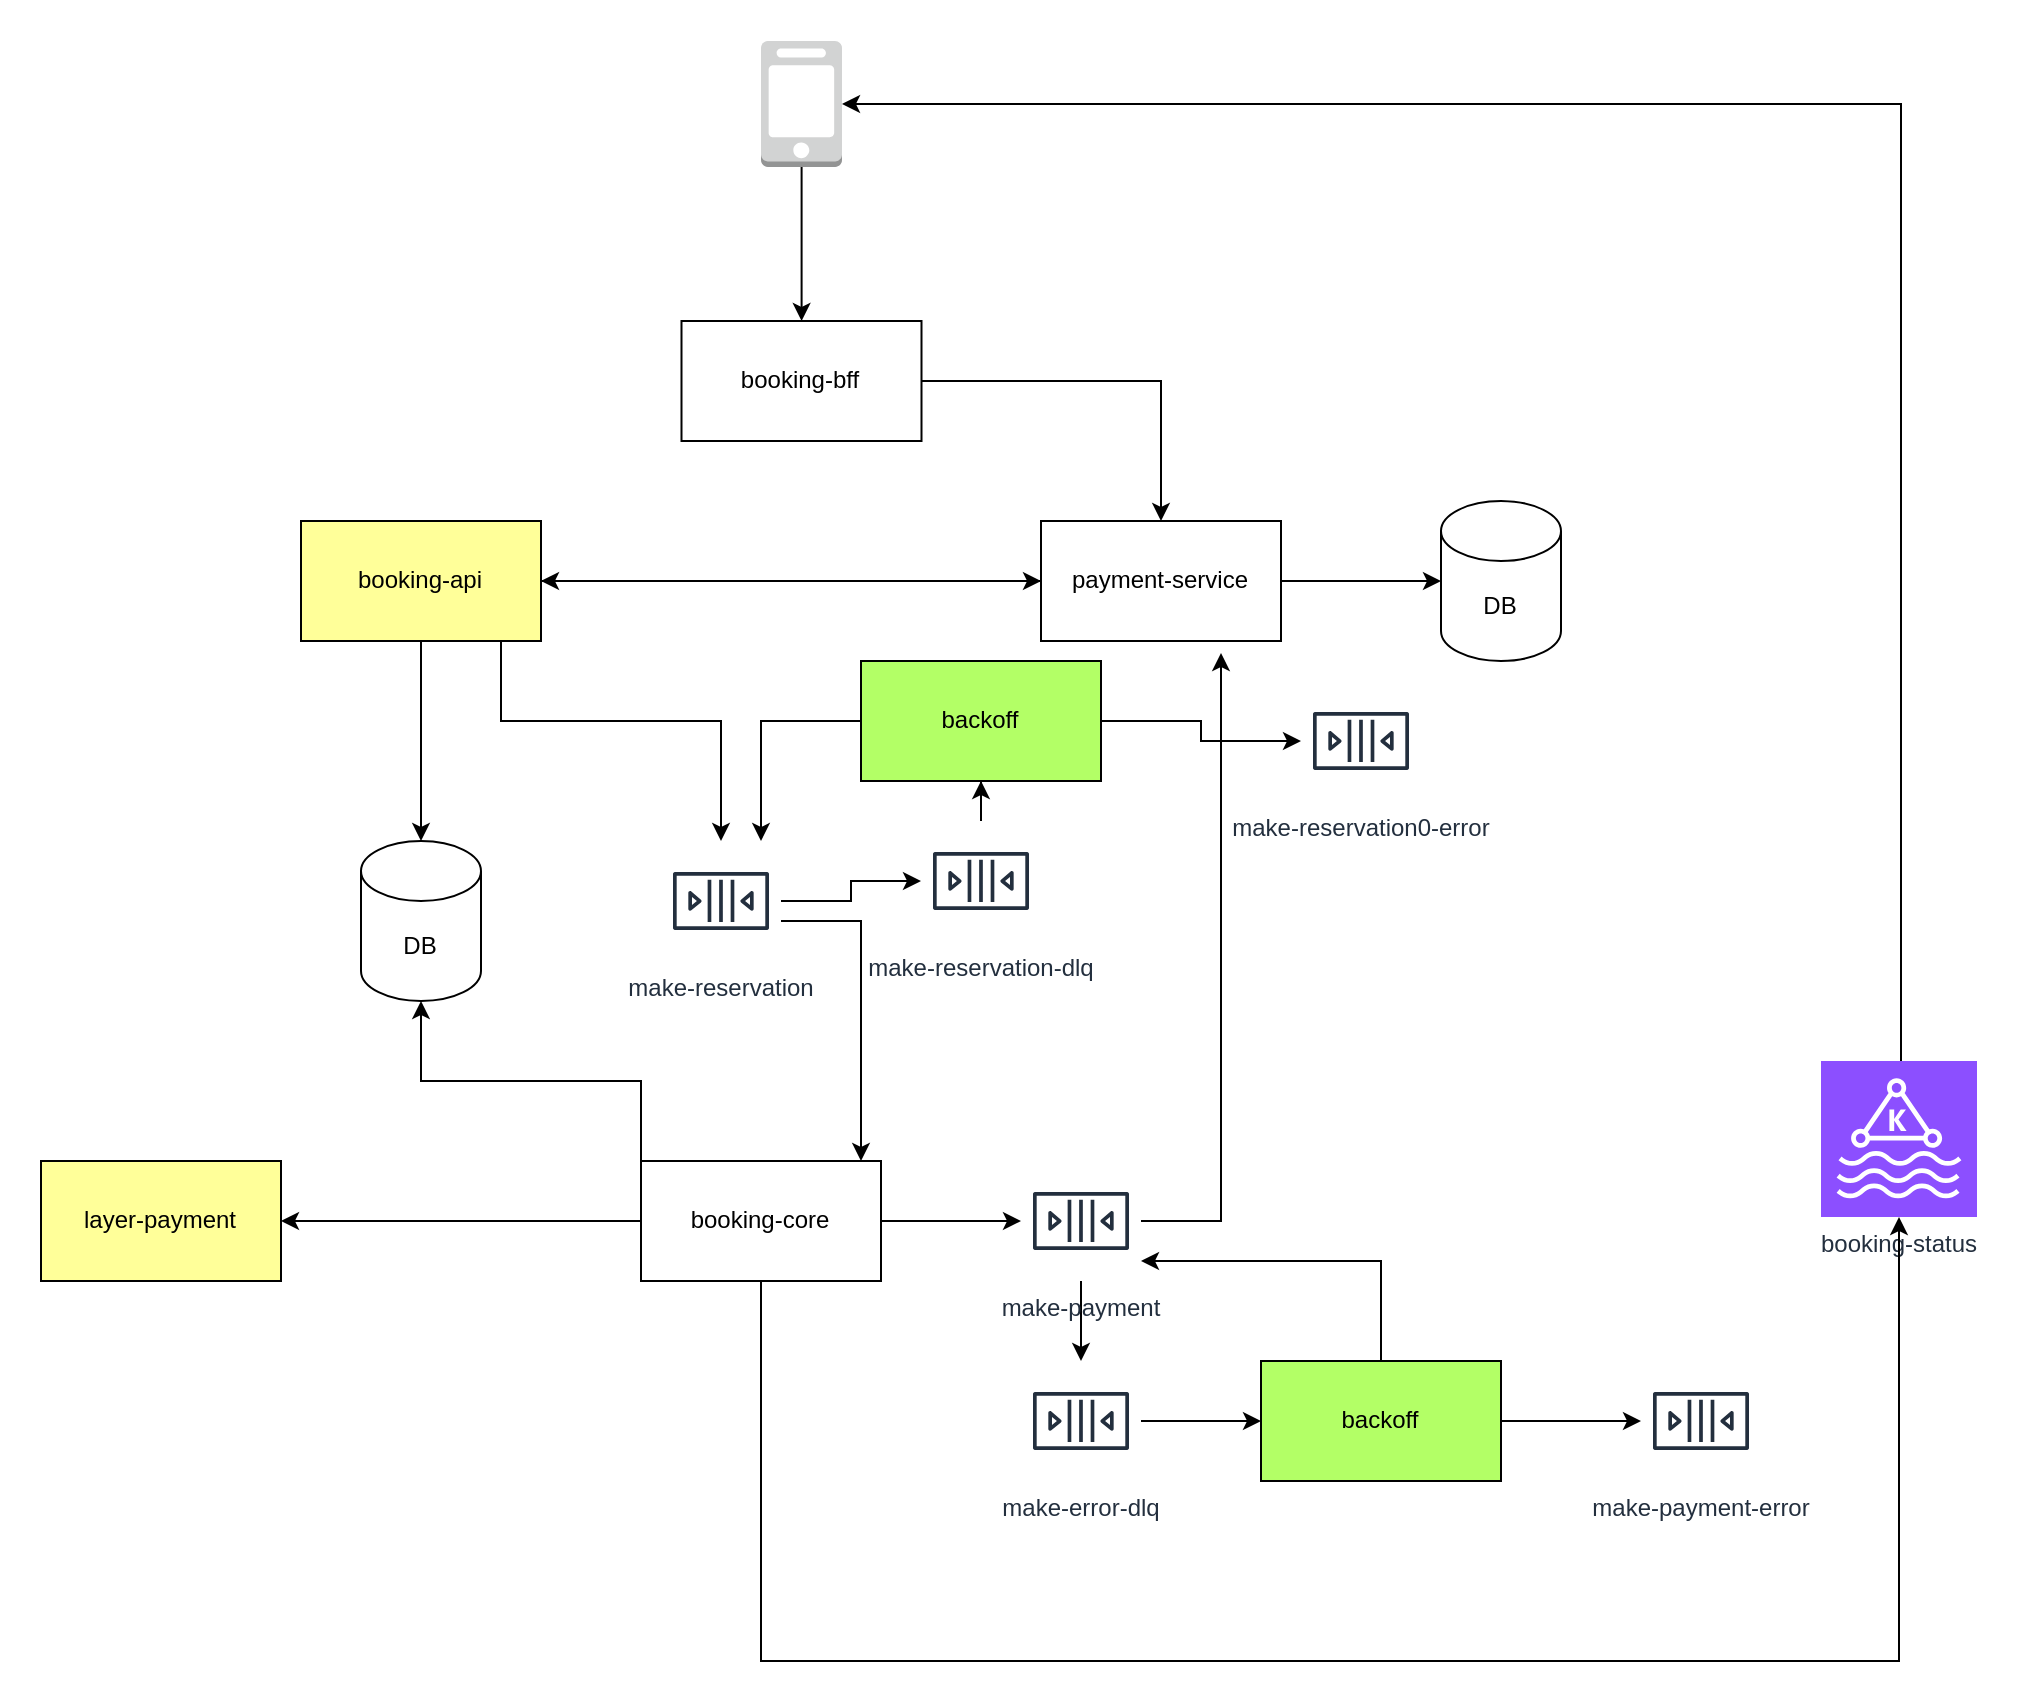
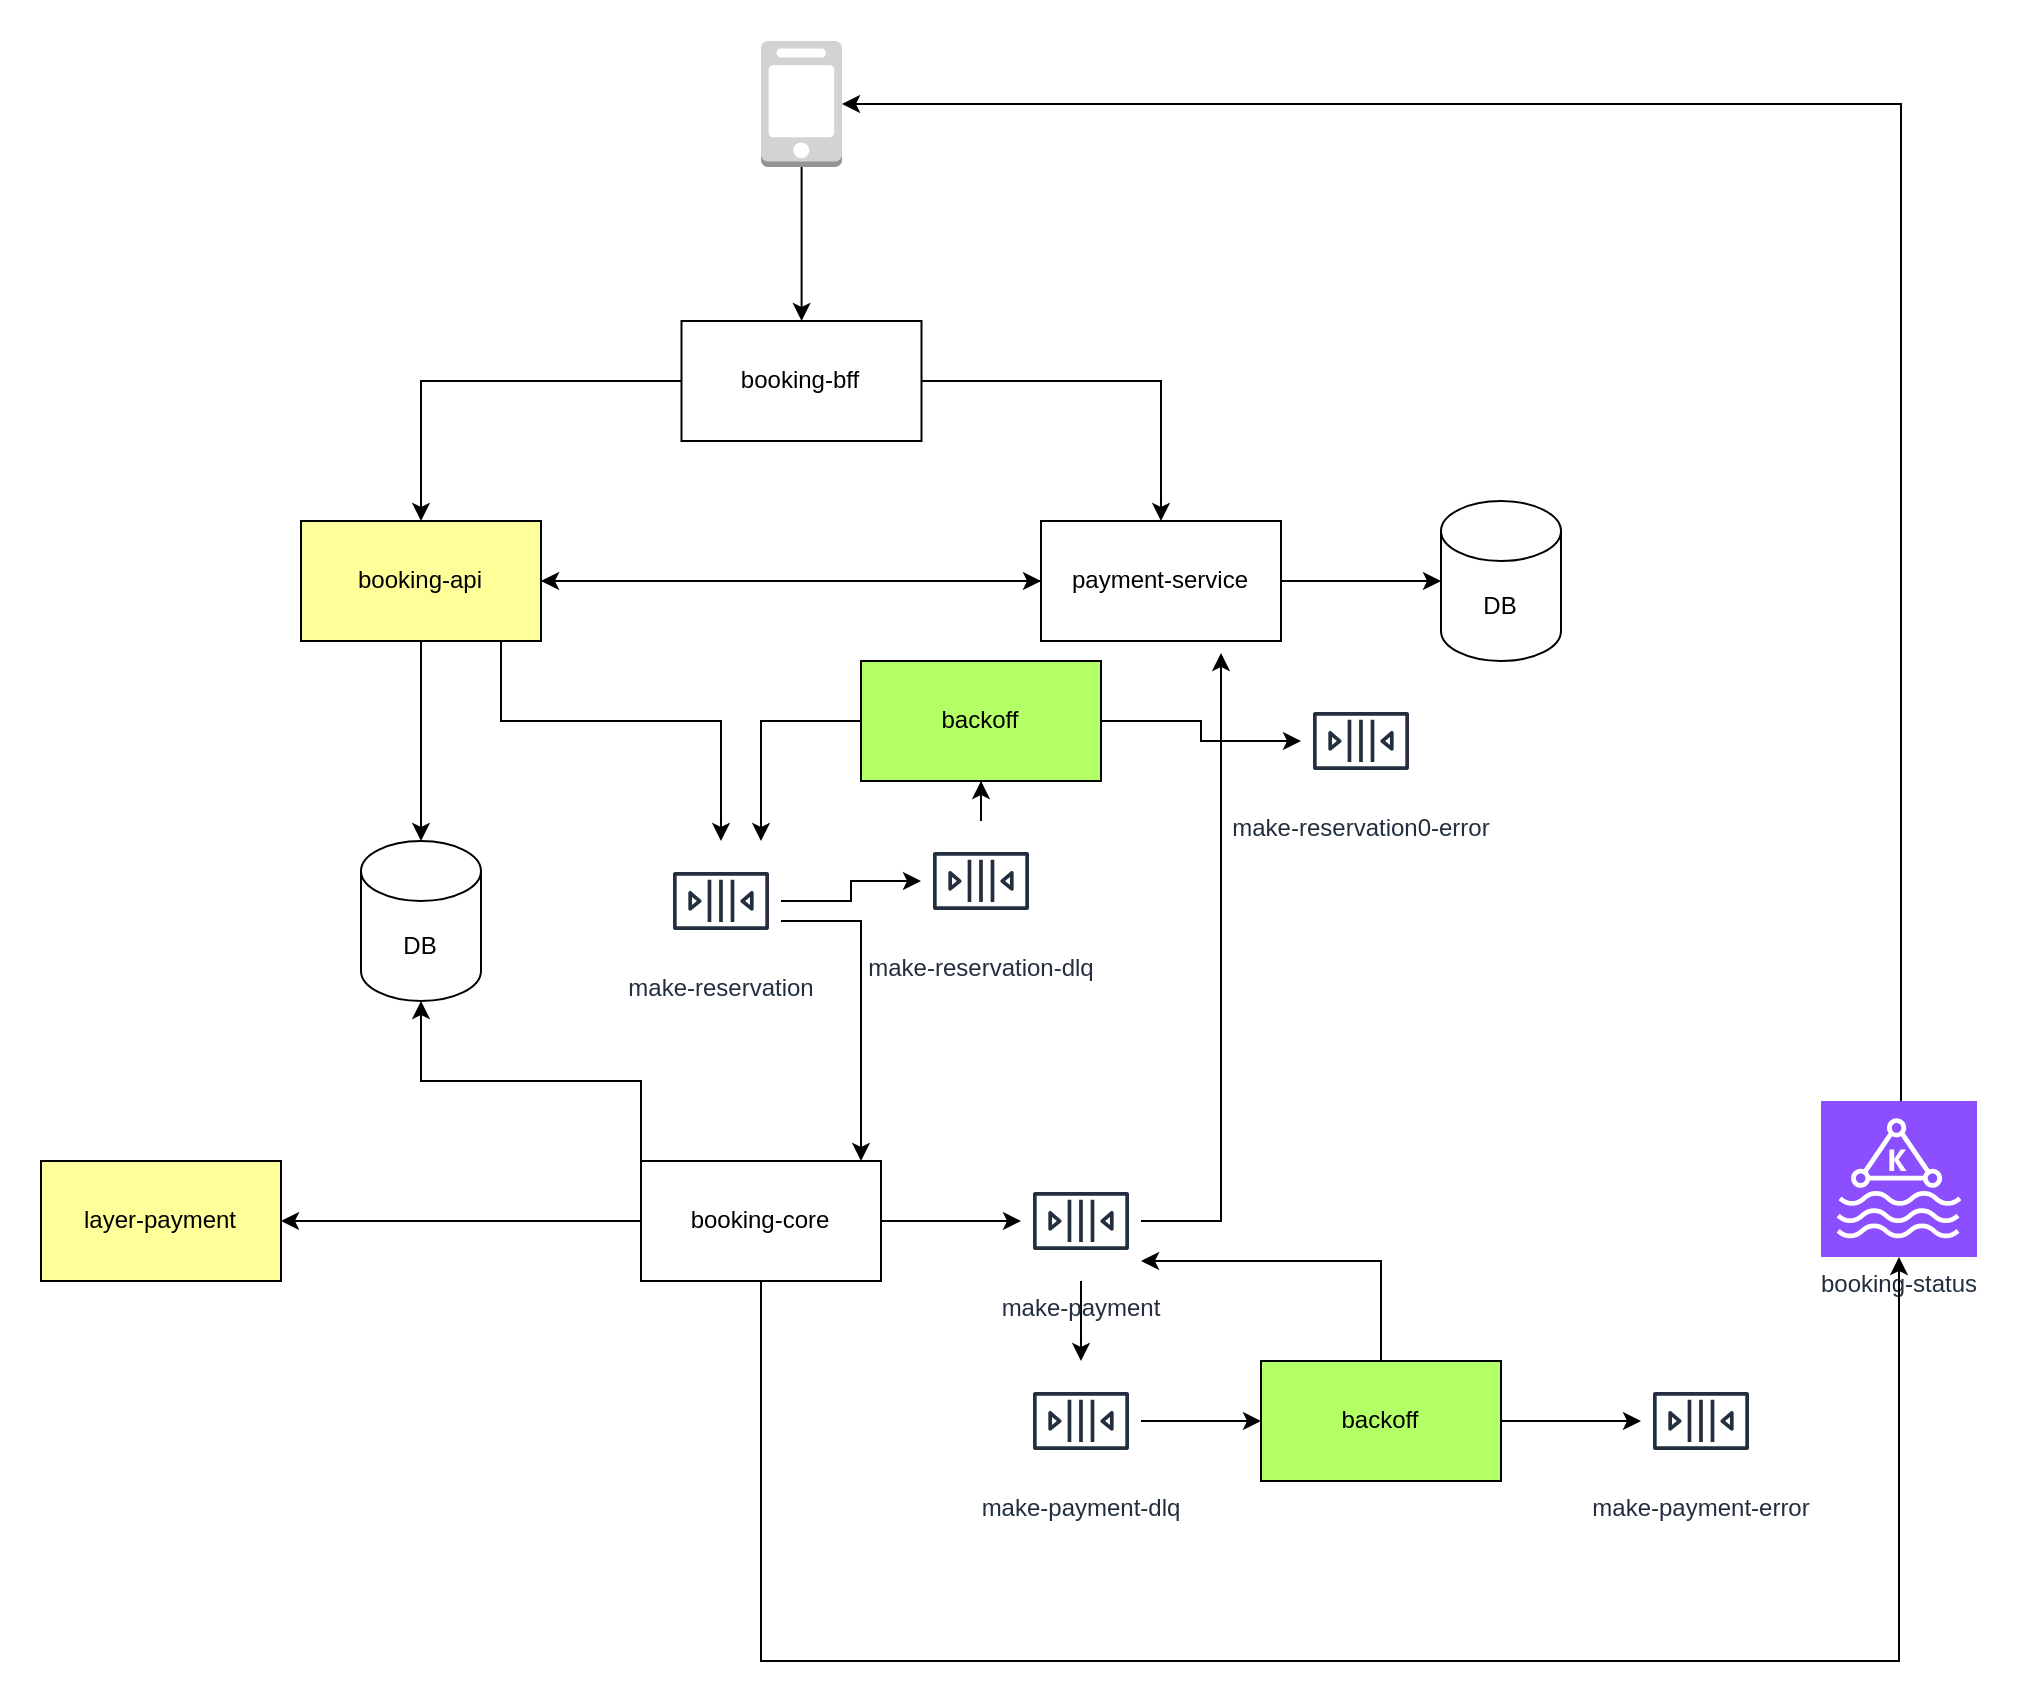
edge "booking-bff" -> "booking-api": added
node "booking-status": moved (1899, 1139) -> (1899, 1179)
node "make-error-dlq": label "make-error-dlq" -> "make-payment-dlq"
